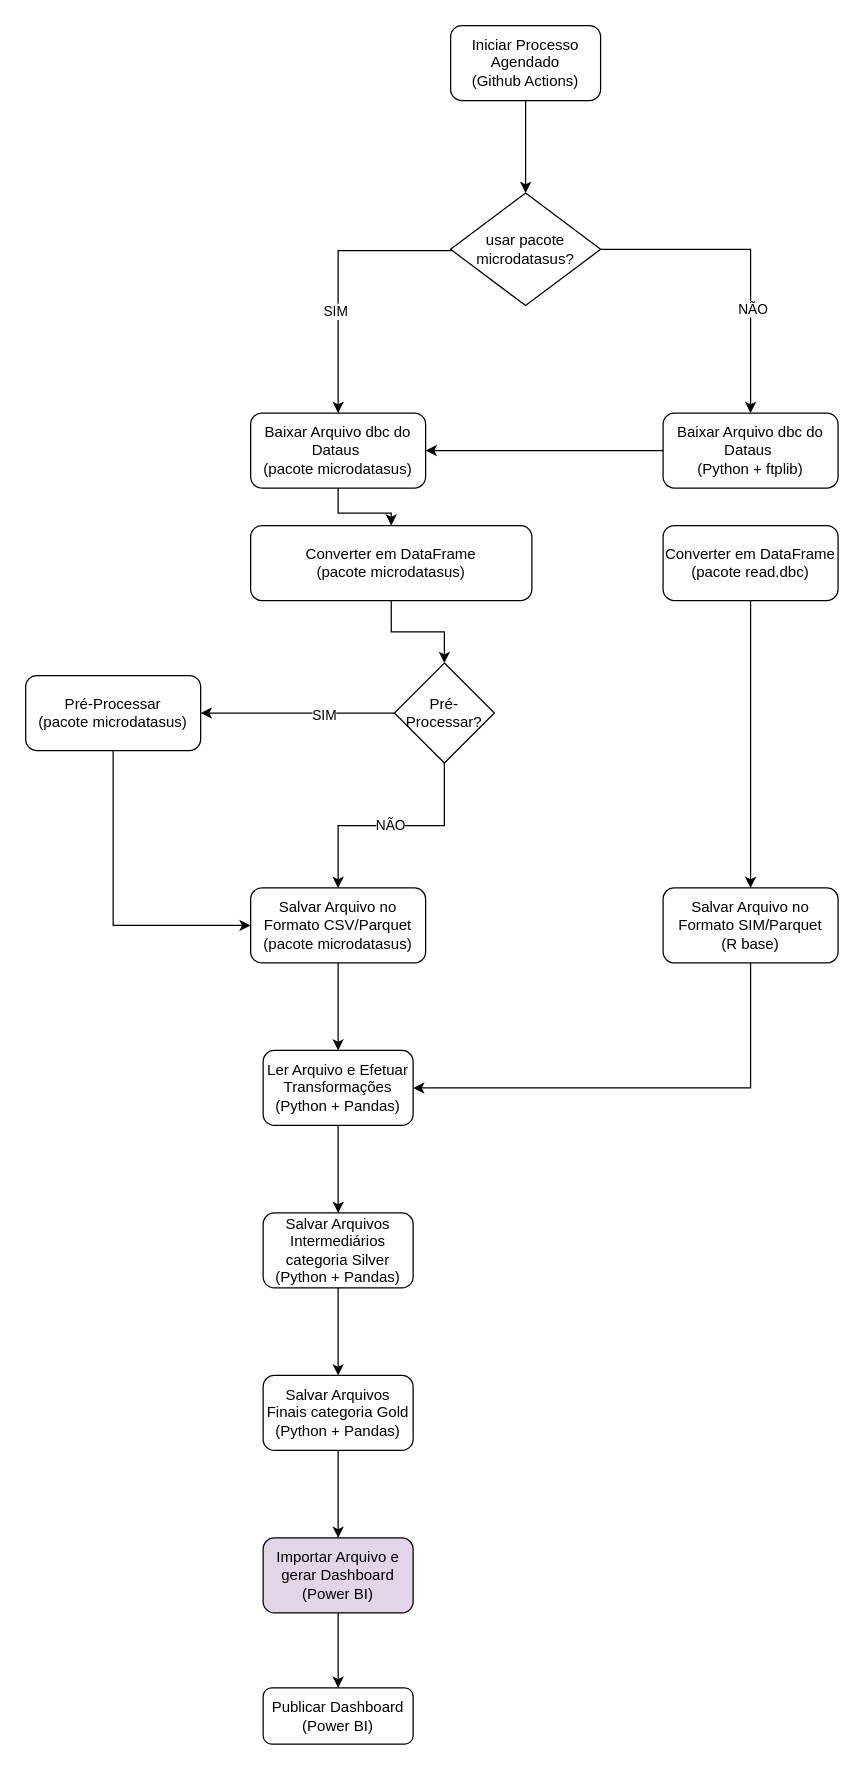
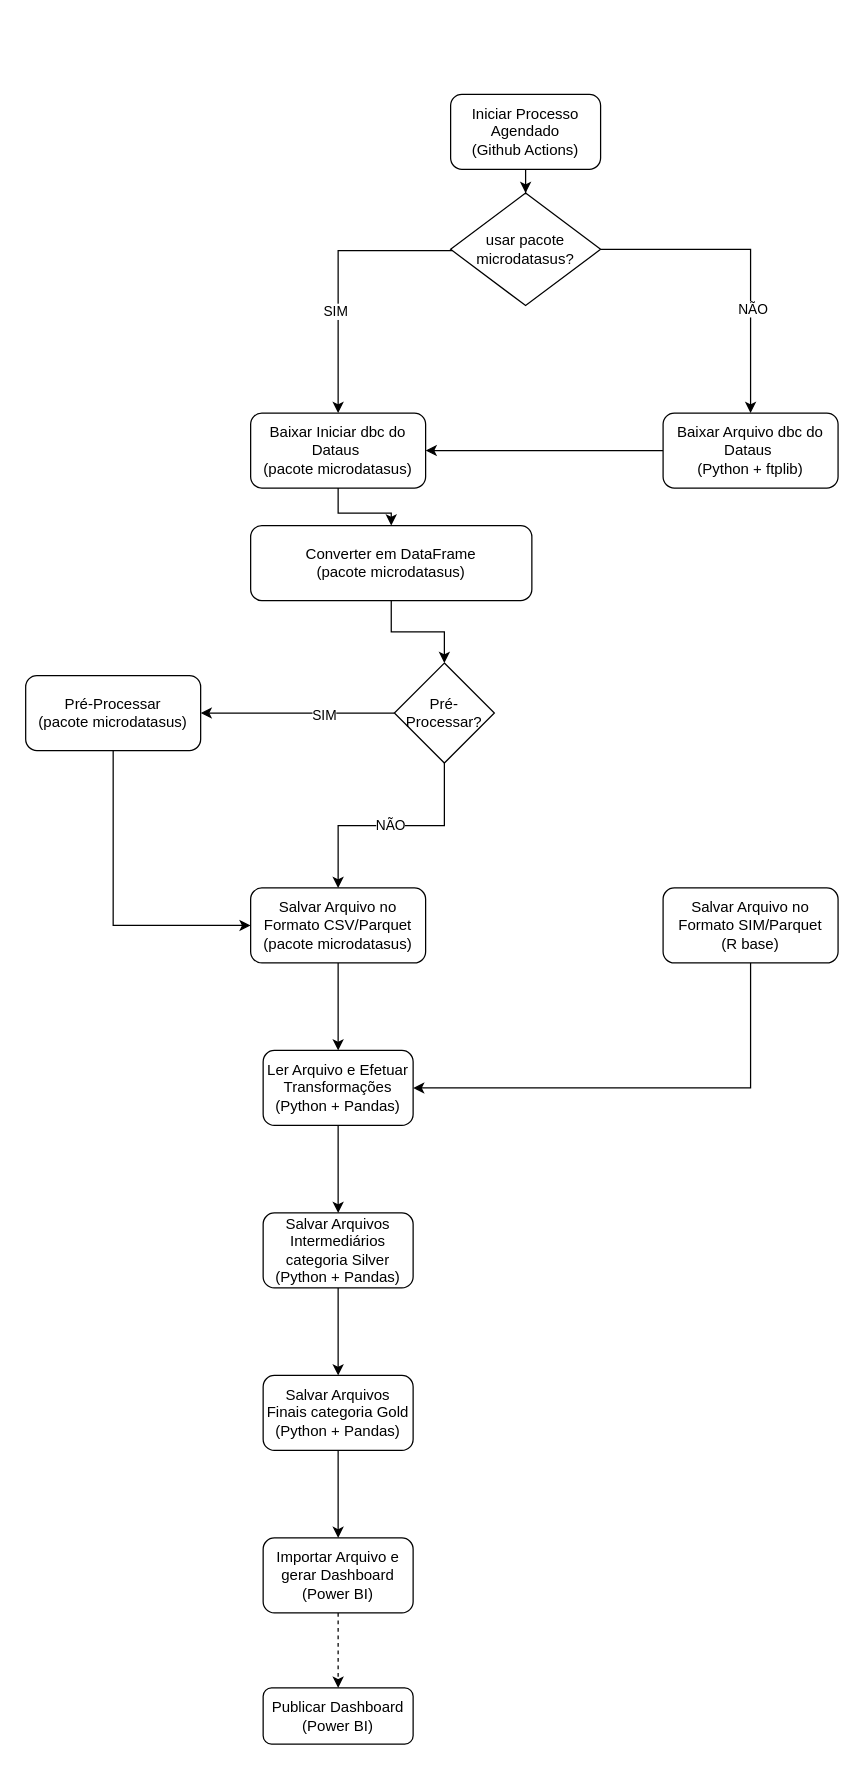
node "Iniciar Processo Agendado (Github Actions)": moved (526, 63) -> (526, 132)
node "Baixar Arquivo dbc do Dataus (pacote microdatasus)": label "Baixar Arquivo dbc do Dataus (pacote microdatasus)" -> "Baixar Iniciar dbc do Dataus (pacote microdatasus)"
node "Converter em DataFrame (pacote read.dbc)": removed
edge "Converter em DataFrame (pacote read.dbc)" -> "Salvar Arquivo no Formato SIM/Parquet (R base)": removed
node "Importar Arquivo e gerar Dashboard (Power BI)": fillcolor #e1d5e7 -> #ffffff
edge "Importar Arquivo e gerar Dashboard (Power BI)" -> "Publicar Dashboard (Power BI)": style solid -> dashed
